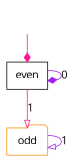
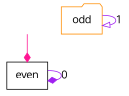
edge "even" -> "odd": removed, label "1"
